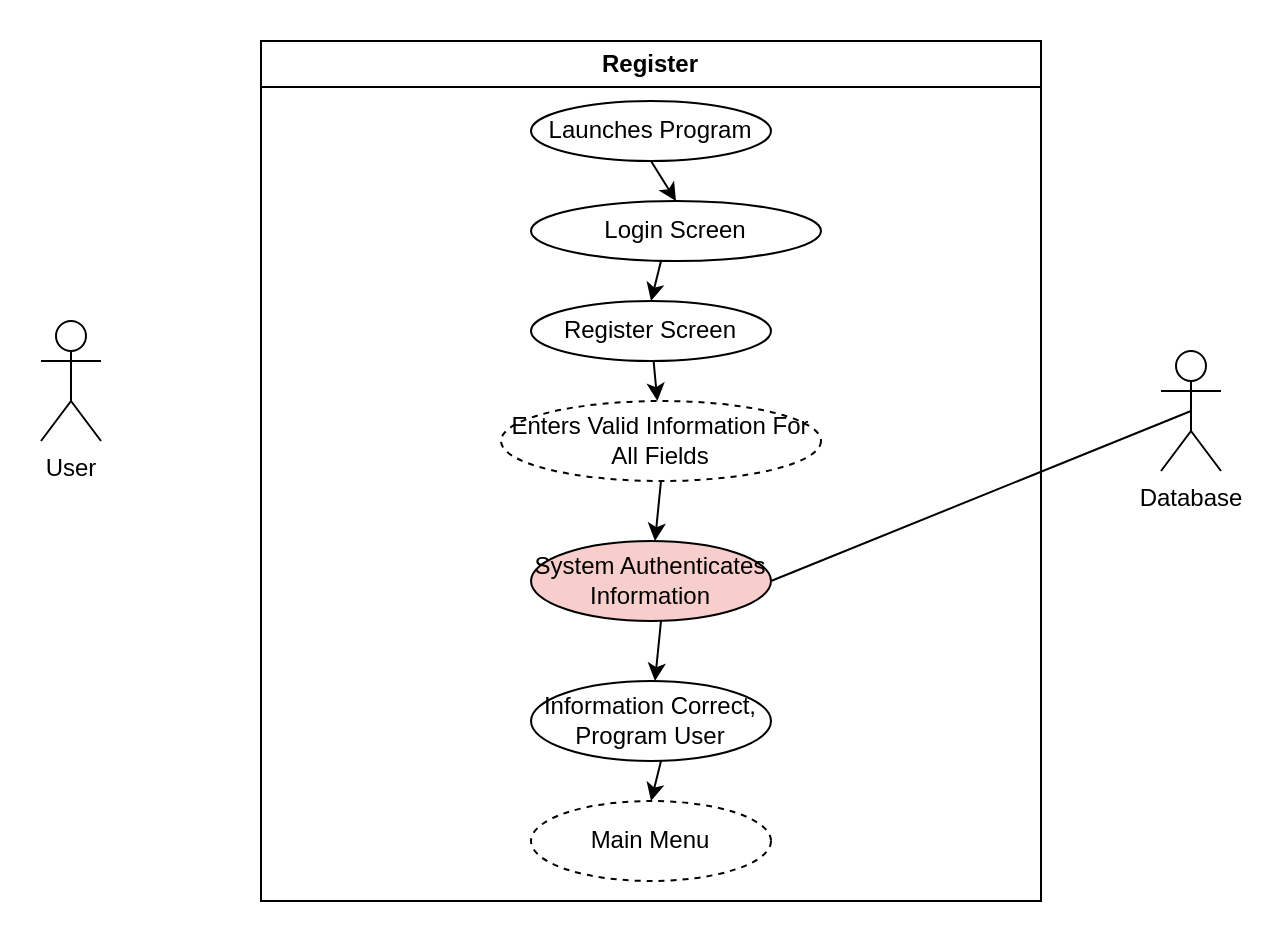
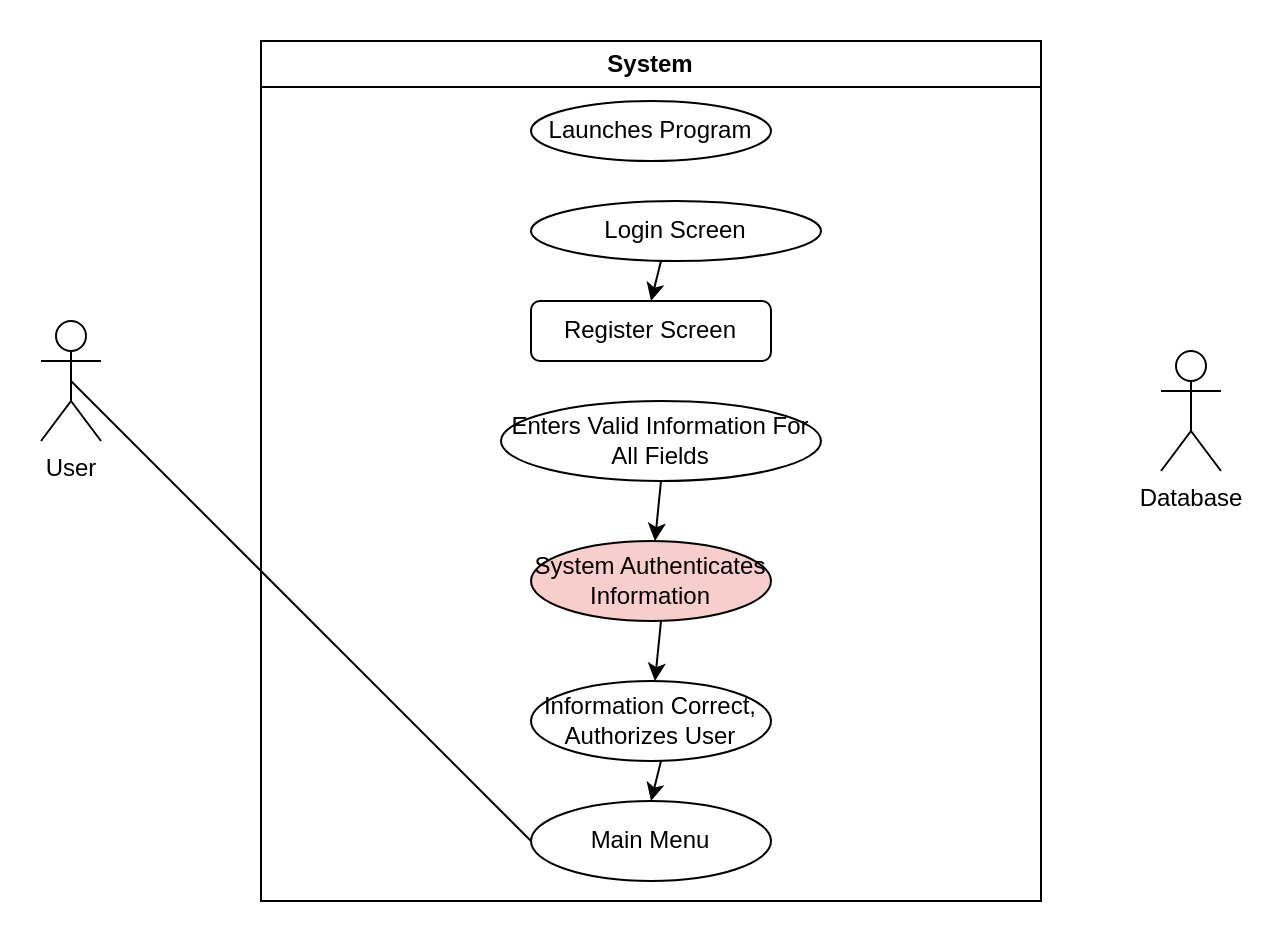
node "Register": label "Register" -> "System"
edge "Launches Program" -> "Login Screen": removed
node "Register Screen": shape ellipse -> rounded rectangle
edge "Register Screen" -> "Enters Valid Information For All Fields": removed
node "Enters Valid Information For All Fields": style dashed -> solid
edge "Database" -- "System Authenticates Information": removed
edge "User" -- "Main Menu": added
node "Information Correct, Program User": label "Information Correct, Program User" -> "Information Correct, Authorizes User"
node "Main Menu": style dashed -> solid
